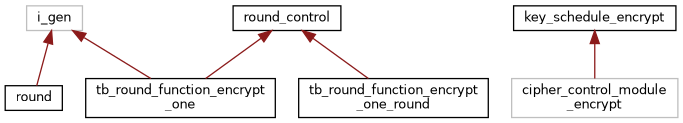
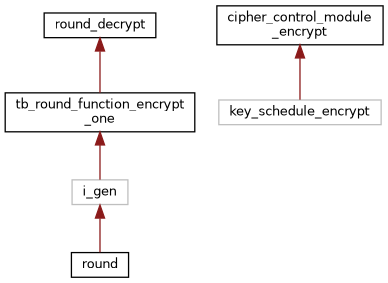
node "round_control": label "round_control" -> "round_decrypt"
node "key_schedule_encrypt": color black -> grey75
edge "tb_round_function_encrypt _one" -> "i_gen": reversed
edge "cipher_control_module _encrypt" -> "key_schedule_encrypt": reversed
node "tb_round_function_encrypt _one_round": removed
node "cipher_control_module _encrypt": color grey75 -> black
